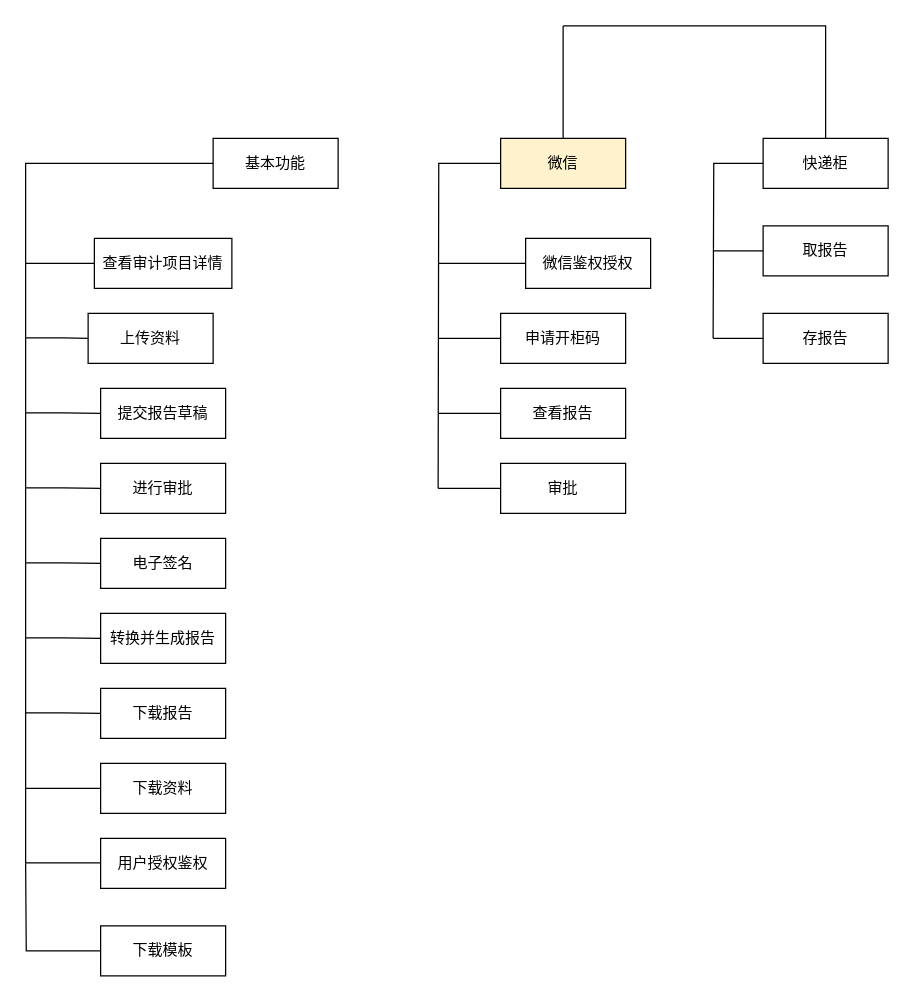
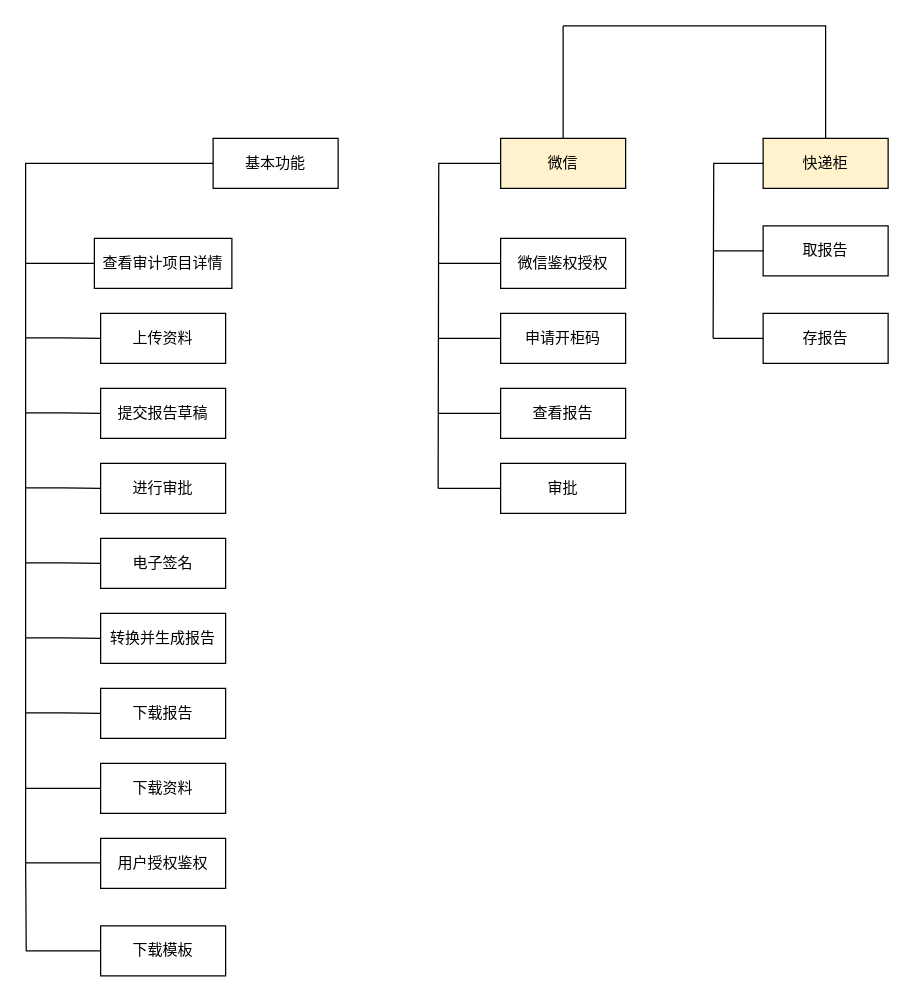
node "快递柜": fillcolor #ffffff -> #fff2cc
node "微信鉴权授权": moved (588, 263) -> (563, 263)
node "上传资料": moved (151, 338) -> (163, 338)
